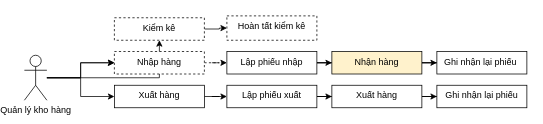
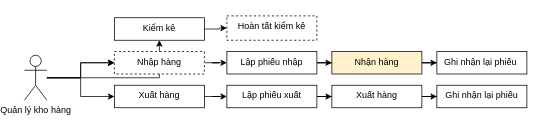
node "Kiểm kê": style dashed -> solid
edge "Nhập hàng" -> "Lập phiếu nhập": style dashed -> solid
